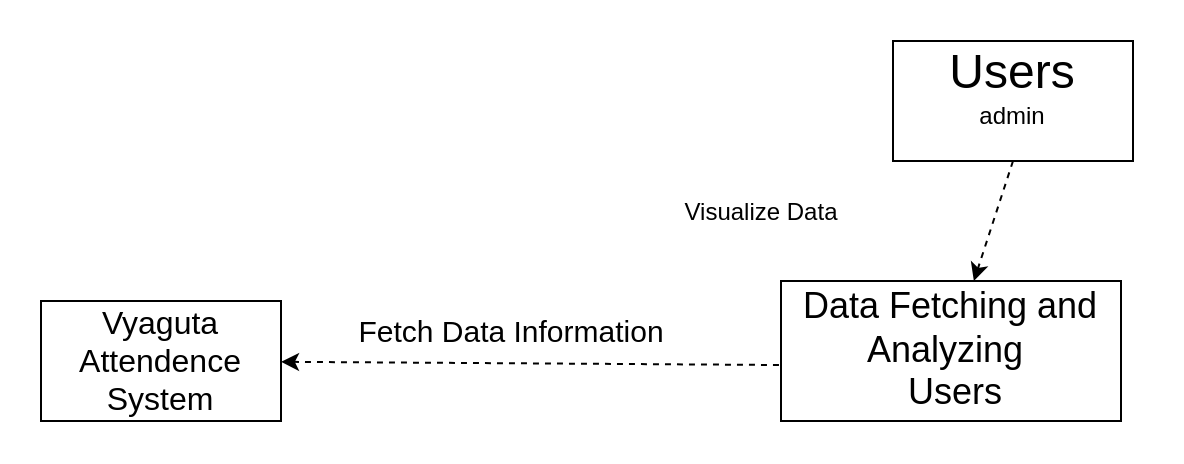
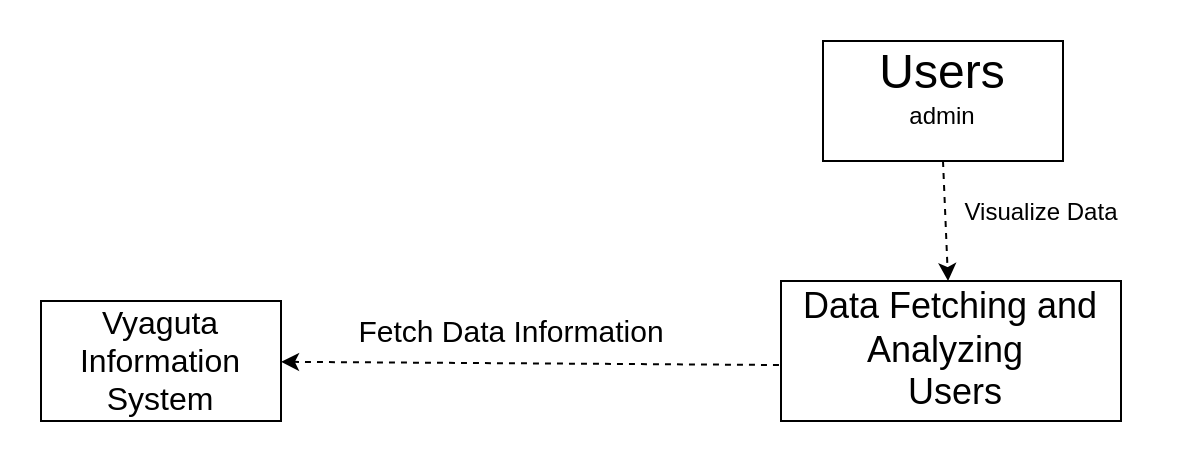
node "Users admin": moved (1013, 101) -> (943, 101)
node "Visualize Data": moved (761, 227) -> (1041, 227)
node "Vyaguta Attendence System": label "Vyaguta Attendence System" -> "Vyaguta Information System"
